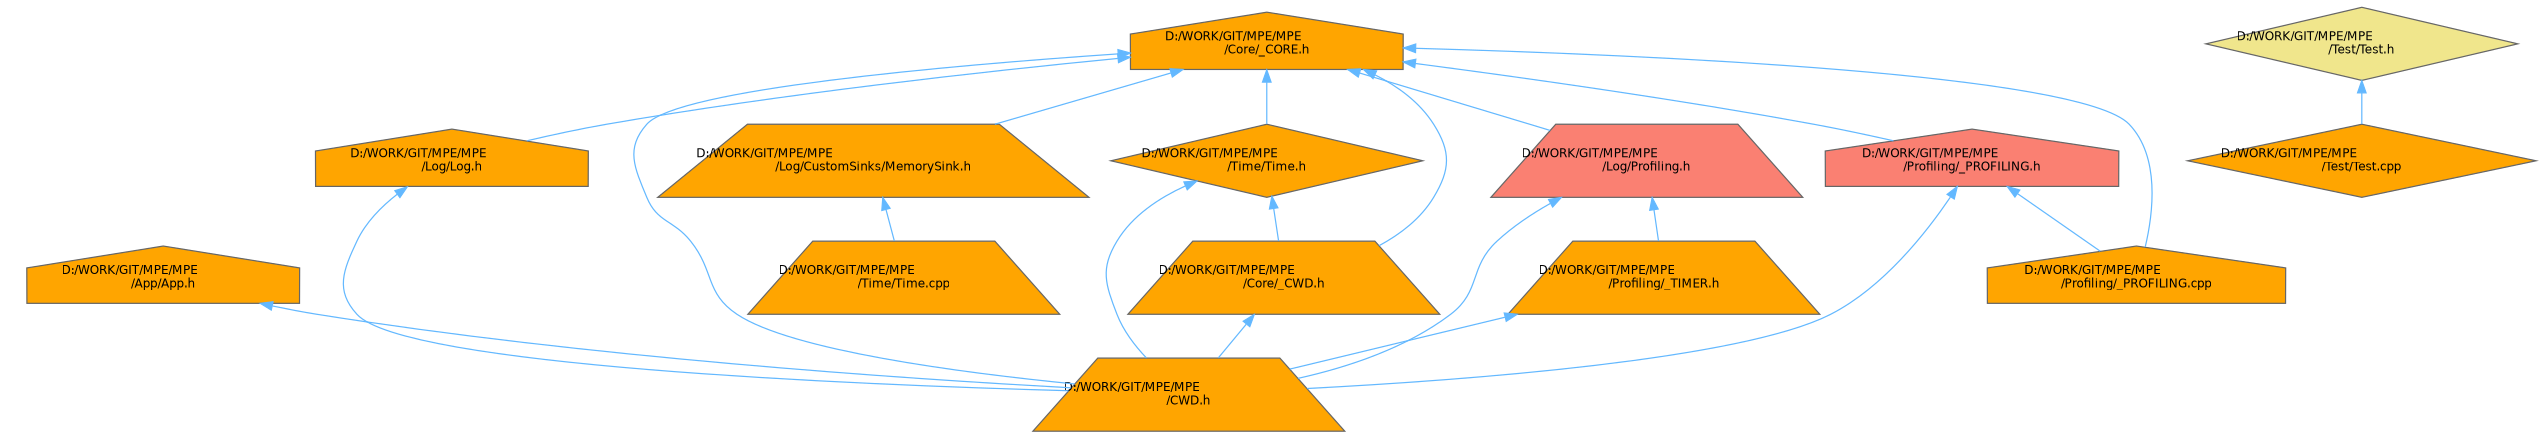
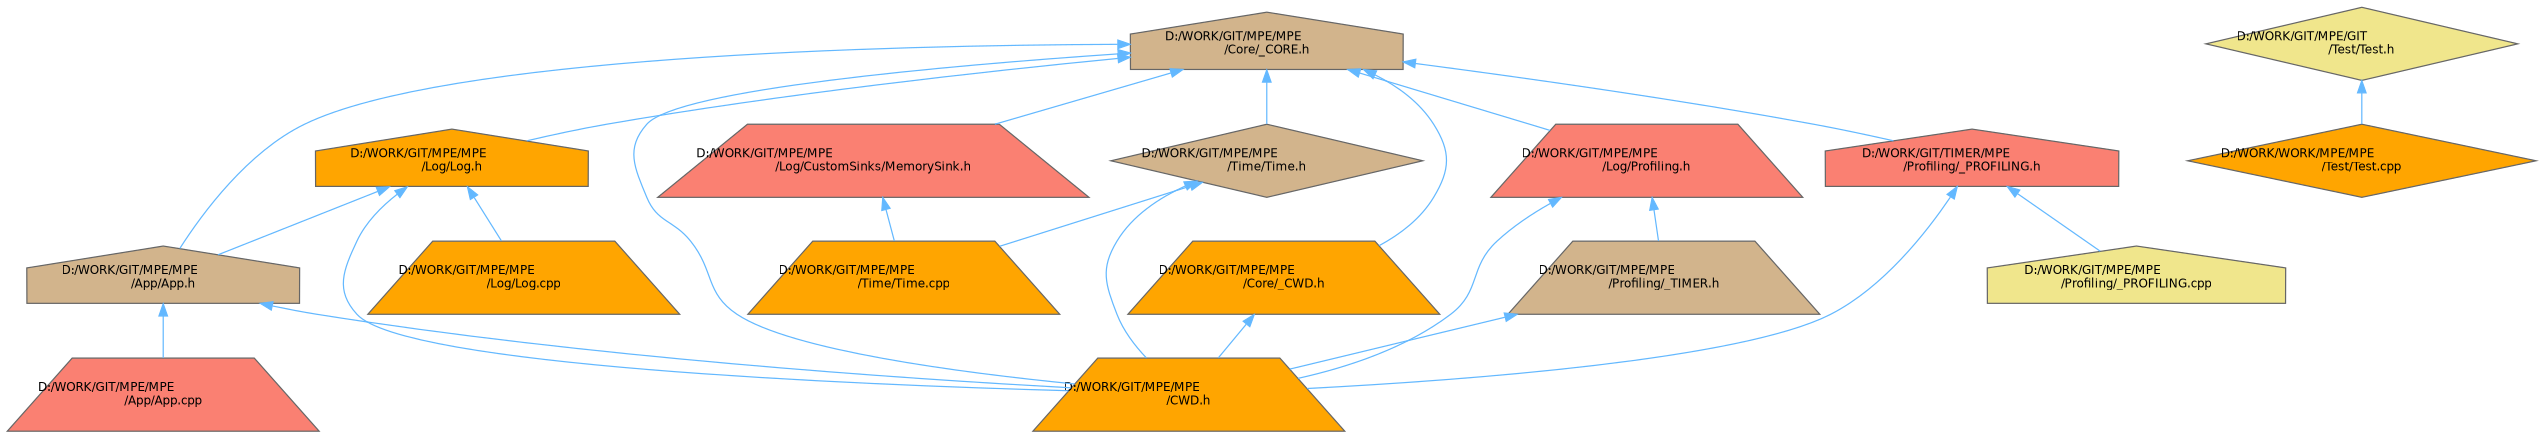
node "D:/WORK/GIT/MPE/MPE /Core/_CORE.h": fillcolor orange -> tan
node "D:/WORK/GIT/MPE/MPE /Test/Test.h": label "D:/WORK/GIT/MPE/MPE /Test/Test.h" -> "D:/WORK/GIT/MPE/GIT /Test/Test.h"
edge "D:/WORK/GIT/MPE/MPE /Profiling/_PROFILING.cpp" -> "D:/WORK/GIT/MPE/MPE /Core/_CORE.h": now "D:/WORK/GIT/MPE/MPE /App/App.h" -> "D:/WORK/GIT/MPE/MPE /Core/_CORE.h"
node "D:/WORK/GIT/MPE/MPE /Log/CustomSinks/MemorySink.h": fillcolor orange -> salmon
node "D:/WORK/GIT/MPE/MPE /Time/Time.h": fillcolor orange -> tan
node "D:/WORK/GIT/MPE/MPE /Profiling/_PROFILING.h": label "D:/WORK/GIT/MPE/MPE /Profiling/_PROFILING.h" -> "D:/WORK/GIT/TIMER/MPE /Profiling/_PROFILING.h"
node "D:/WORK/GIT/MPE/MPE /Test/Test.cpp": label "D:/WORK/GIT/MPE/MPE /Test/Test.cpp" -> "D:/WORK/WORK/MPE/MPE /Test/Test.cpp"
edge "D:/WORK/GIT/MPE/MPE /App/App.h" -> "D:/WORK/GIT/MPE/MPE /Log/Log.h": added
edge "D:/WORK/GIT/MPE/MPE /Core/_CWD.h" -> "D:/WORK/GIT/MPE/MPE /Time/Time.h": now "D:/WORK/GIT/MPE/MPE /Time/Time.cpp" -> "D:/WORK/GIT/MPE/MPE /Time/Time.h"
node "D:/WORK/GIT/MPE/MPE /App/App.h": fillcolor orange -> tan
node "D:/WORK/GIT/MPE/MPE /Log/Log.cpp": added
node "D:/WORK/GIT/MPE/MPE /Profiling/_TIMER.h": fillcolor orange -> tan
node "D:/WORK/GIT/MPE/MPE /Profiling/_PROFILING.cpp": fillcolor orange -> khaki
node "D:/WORK/GIT/MPE/MPE /App/App.cpp": added
